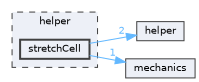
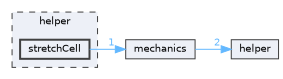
edge "stretchCell" -> "helper": now "mechanics" -> "helper"
